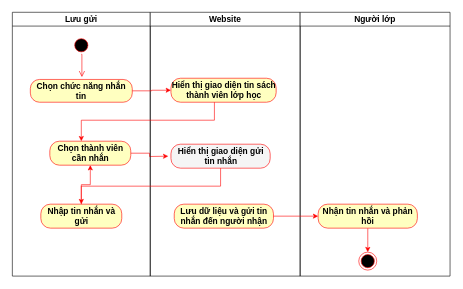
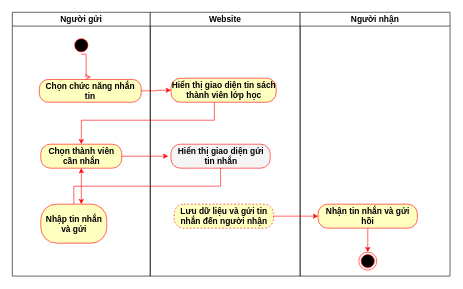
node "Lưu gửi": label "Lưu gửi" -> "Người gửi"
node "Người lớp": label "Người lớp" -> "Người nhận"
node "Chọn chức năng nhắn tin": moved (81, 91) -> (90, 91)
node "Chọn thành viên cần nhắn": moved (90, 153) -> (81, 156)
node "Nhập tin nhắn và gửi": size 81x24 -> 66x39
node "Lưu dữ liệu và gửi tin nhắn đến người nhận": style solid -> dashed
node "Nhận tin nhắn và phản hồi": label "Nhận tin nhắn và phản hồi" -> "Nhận tin nhắn và gửi hồi"
